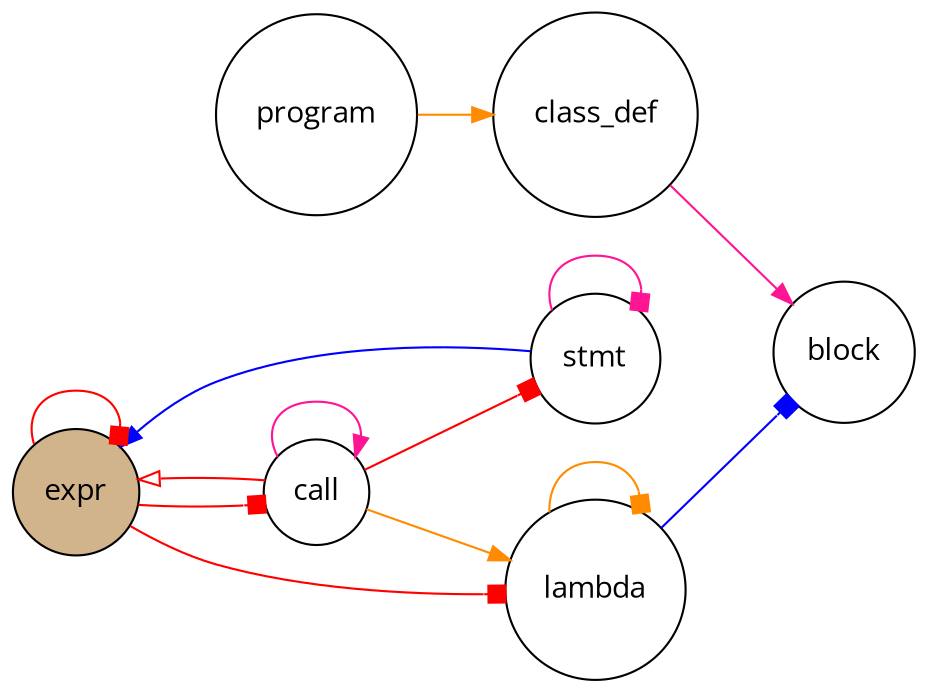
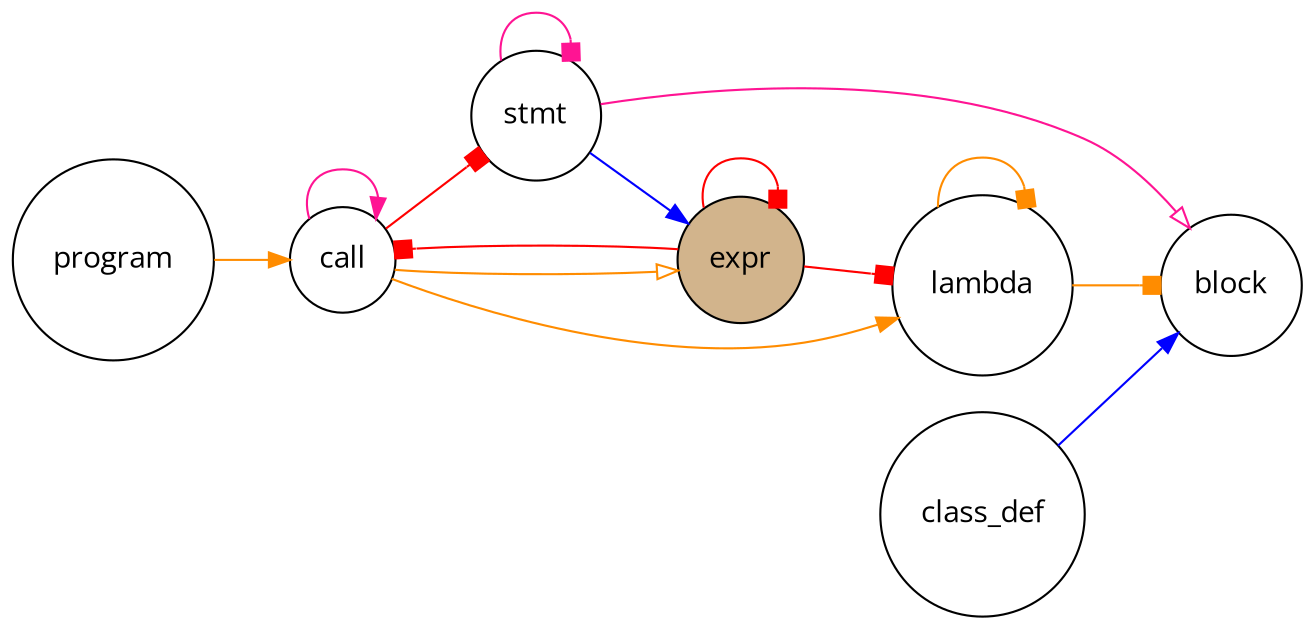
edge "stmt" -> "block": added
edge "program" -> "class_def": now "program" -> "call"
edge "class_def" -> "block": color deeppink -> blue
edge "lambda" -> "block": color blue -> darkorange
edge "call" -> "expr": color red -> darkorange
